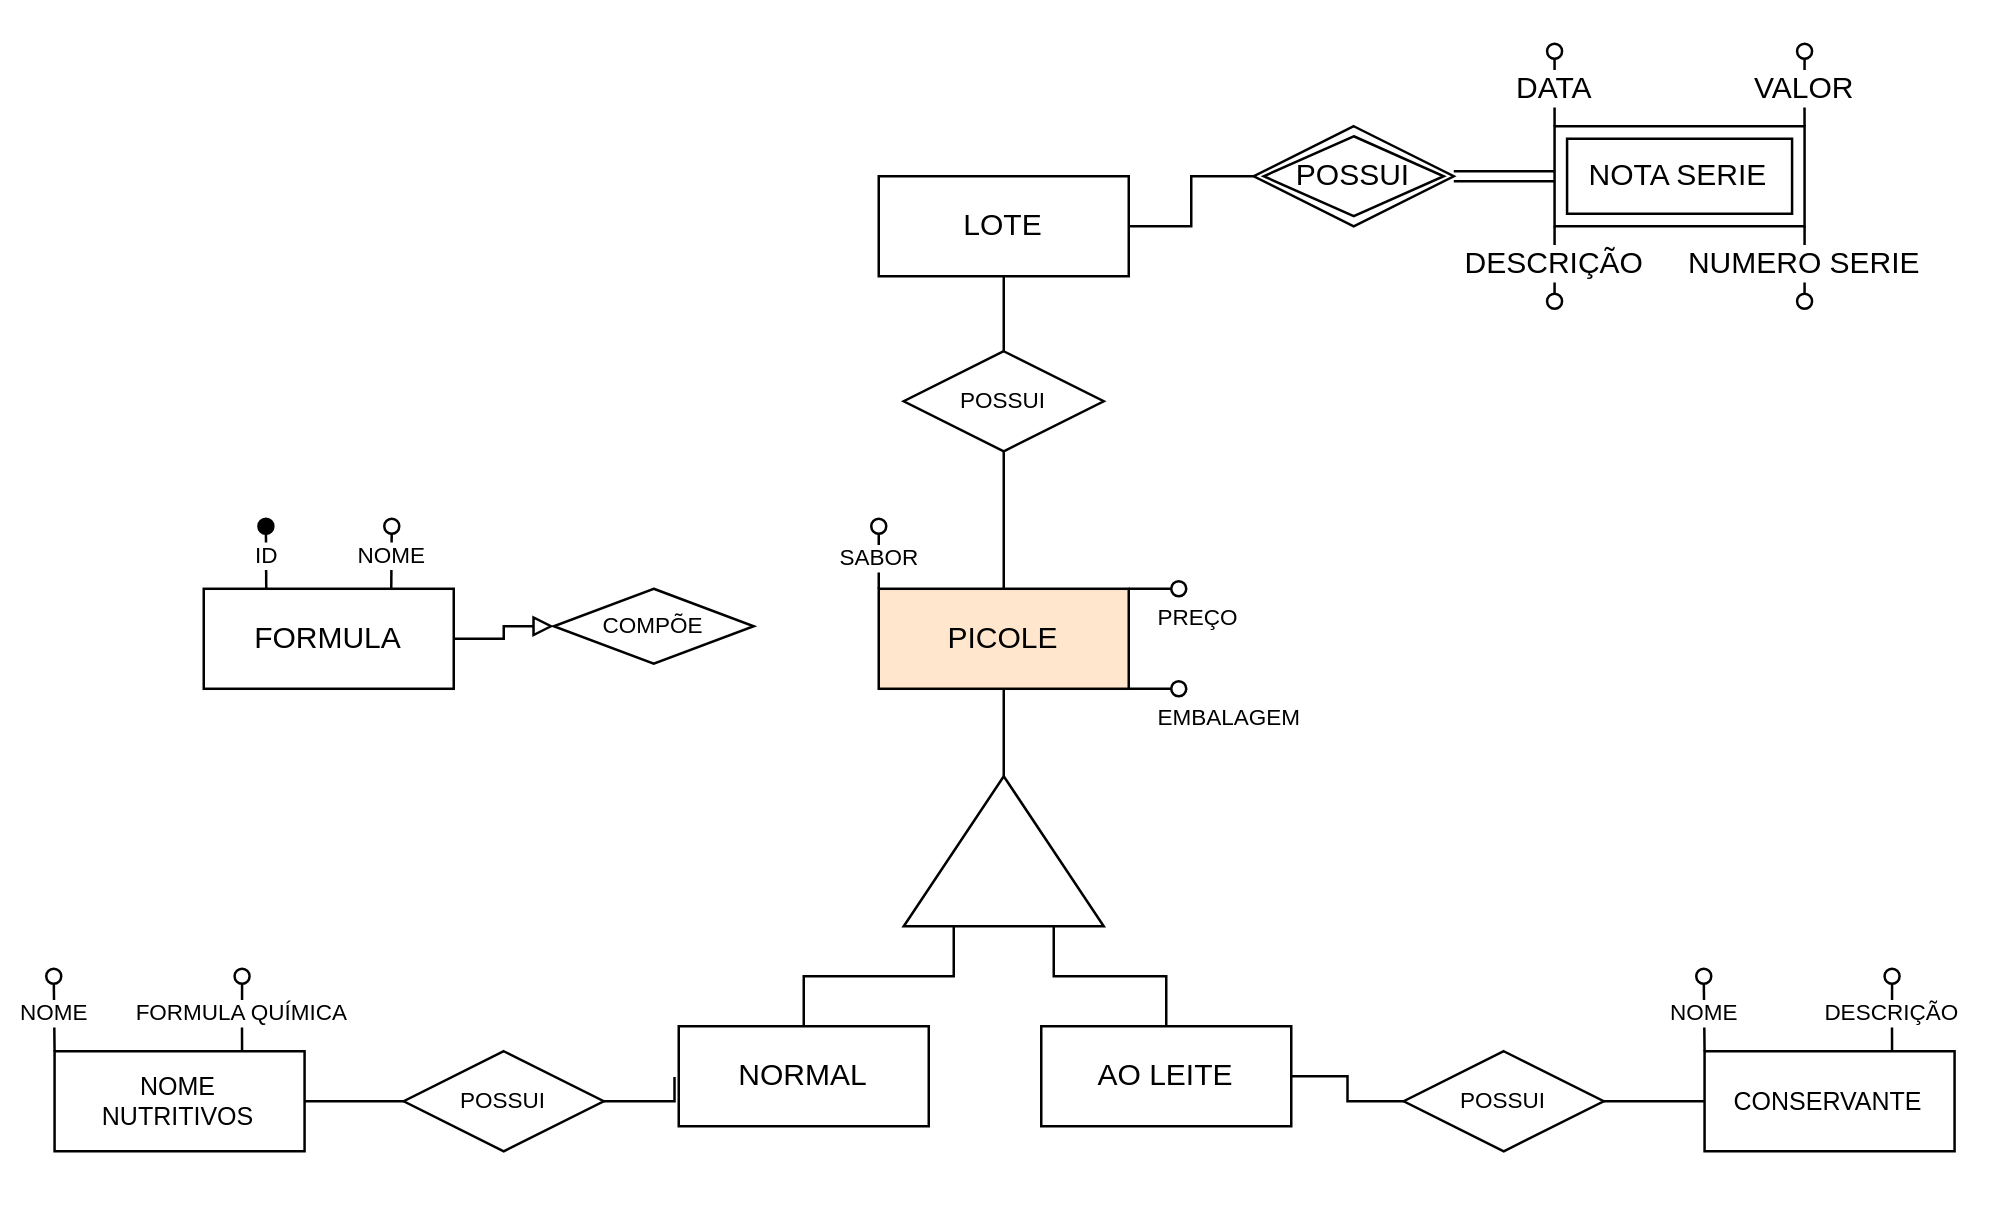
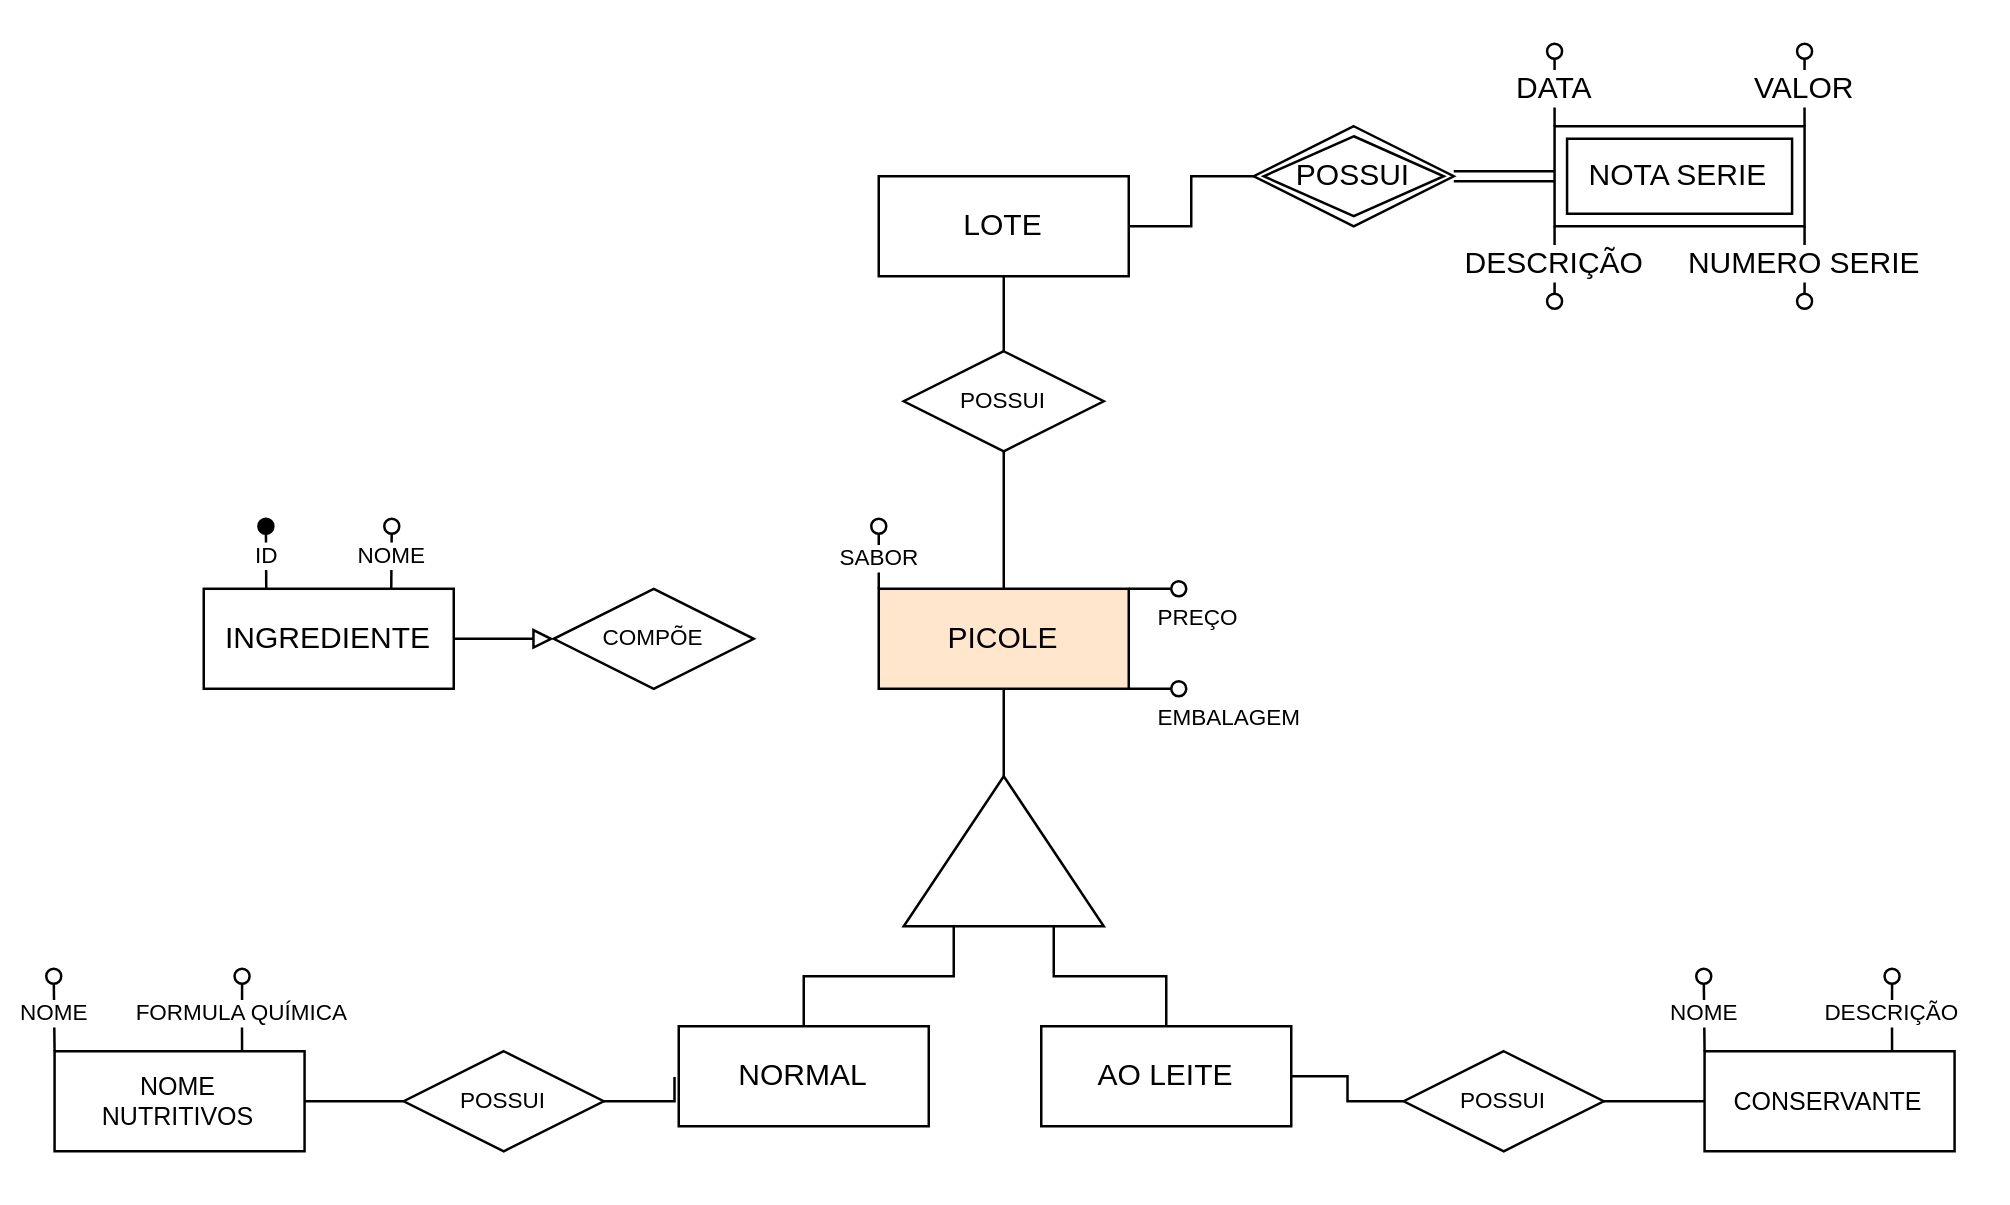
node "COMPÕE": size 200x75 -> 200x100
node "FORMULA": label "FORMULA" -> "INGREDIENTE"
